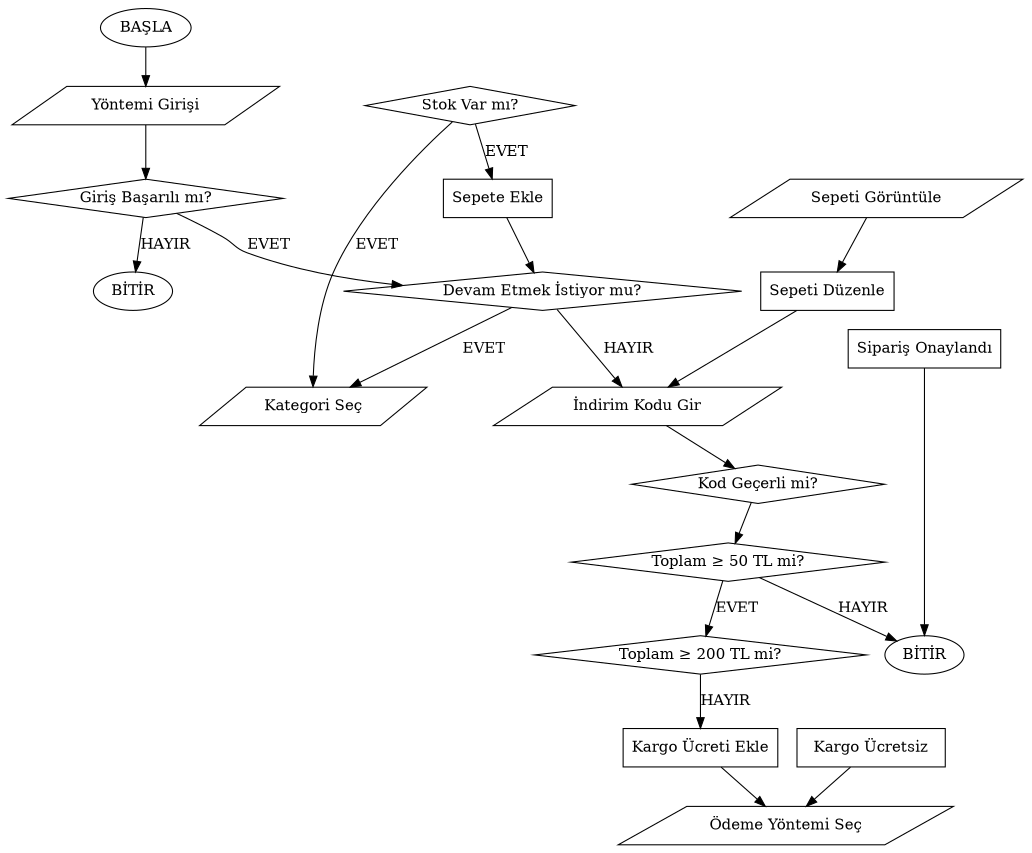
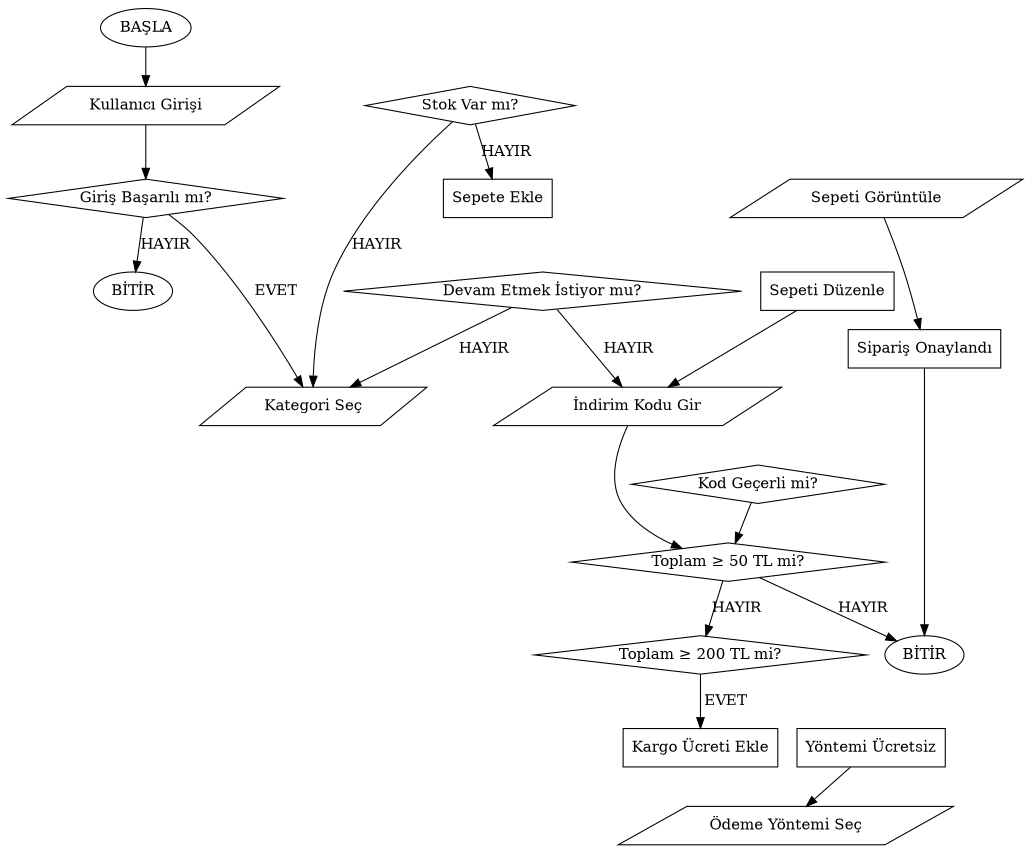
node "Yöntemi Girişi": label "Yöntemi Girişi" -> "Kullanıcı Girişi"
edge "Stok Var mı?" -> "Sepete Ekle": label "EVET" -> "HAYIR"
edge "Sepete Ekle" -> "Devam Etmek İstiyor mu?": removed
edge "Sepeti Görüntüle" -> "Sepeti Düzenle": now "Sepeti Görüntüle" -> "Sipariş Onaylandı"
edge "Stok Var mı?" -> "Kategori Seç": label "EVET" -> "HAYIR"
edge "Giriş Başarılı mı?" -> "Devam Etmek İstiyor mu?": now "Giriş Başarılı mı?" -> "Kategori Seç"
edge "Devam Etmek İstiyor mu?" -> "Kategori Seç": label "EVET" -> "HAYIR"
edge "İndirim Kodu Gir" -> "Kod Geçerli mi?": now "İndirim Kodu Gir" -> "Toplam ≥ 50 TL mi?"
edge "Toplam ≥ 50 TL mi?" -> "Toplam ≥ 200 TL mi?": label "EVET" -> "HAYIR"
edge "Toplam ≥ 200 TL mi?" -> "Kargo Ücreti Ekle": label "HAYIR" -> "EVET"
node "Kargo Ücretsiz": label "Kargo Ücretsiz" -> "Yöntemi Ücretsiz"
edge "Kargo Ücreti Ekle" -> "Ödeme Yöntemi Seç": removed
